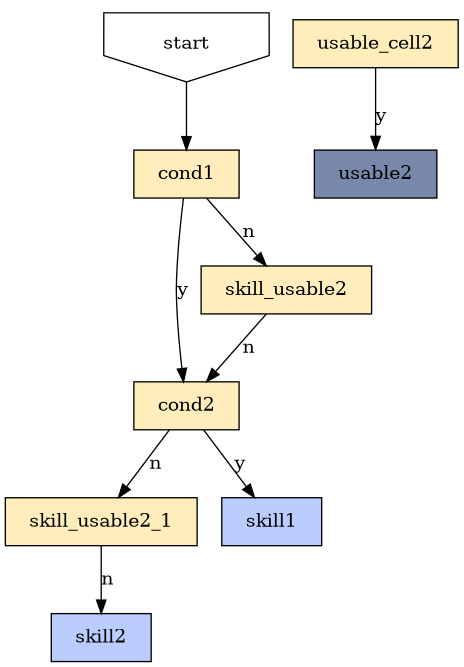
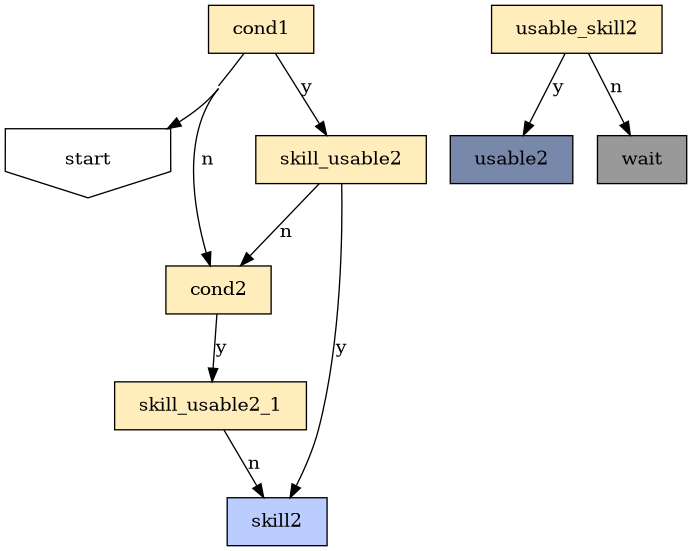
node "usable_cell2": label "usable_cell2" -> "usable_skill2"
edge "start" -> "cond1": reversed
node "wait": added
edge "cond1" -> "skill_usable2": label "n" -> "y"
edge "cond1" -> "cond2": label "y" -> "n"
edge "skill_usable2" -> "skill2": added, label "y"
edge "cond2" -> "skill_usable2_1": label "n" -> "y"
node "skill1": removed
